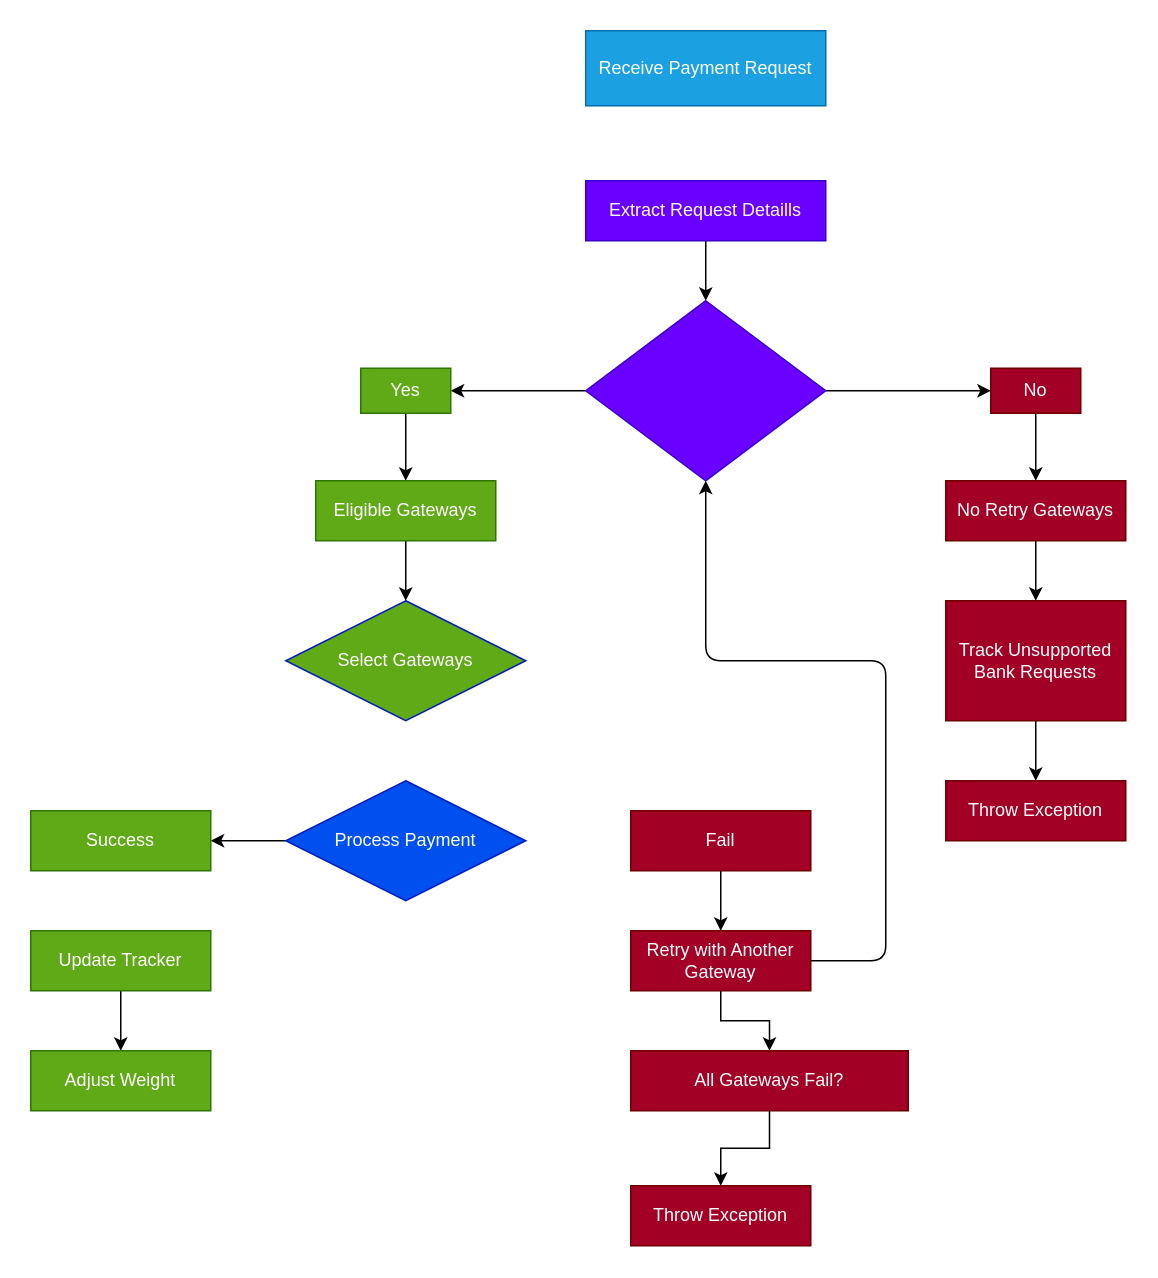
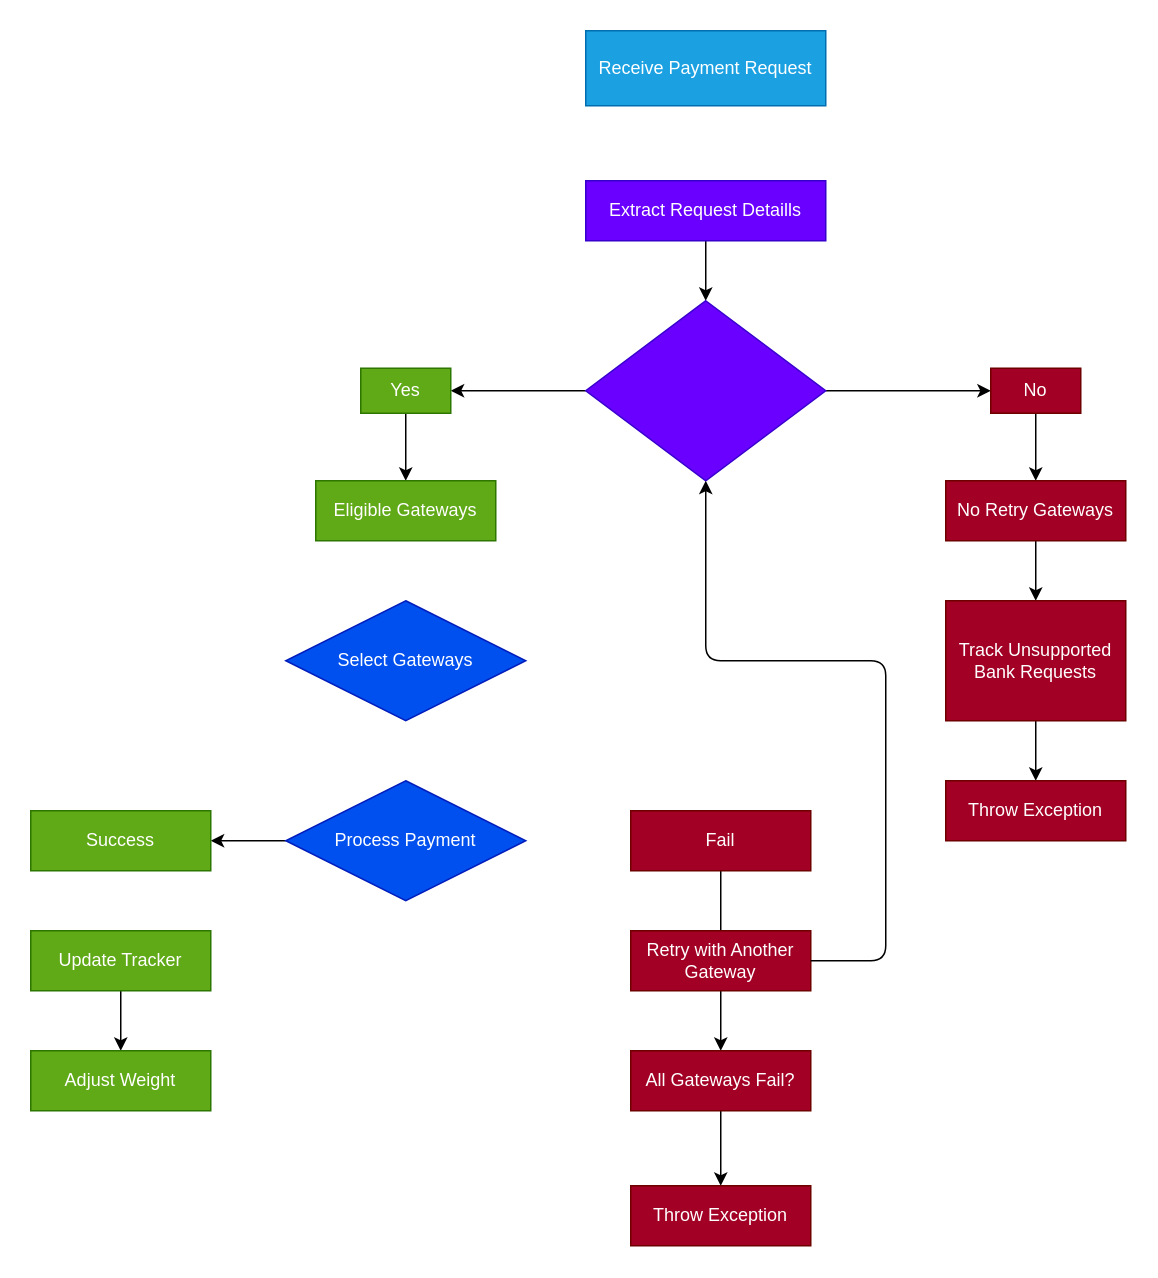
edge "Eligible Gateways" -> "Select Gateways": removed
node "Select Gateways": fillcolor #60a917 -> #0050ef
edge "Fail" -> "Retry with Another Gateway": arrowhead classic -> none
node "All Gateways Fail?": size 278x60 -> 180x60
